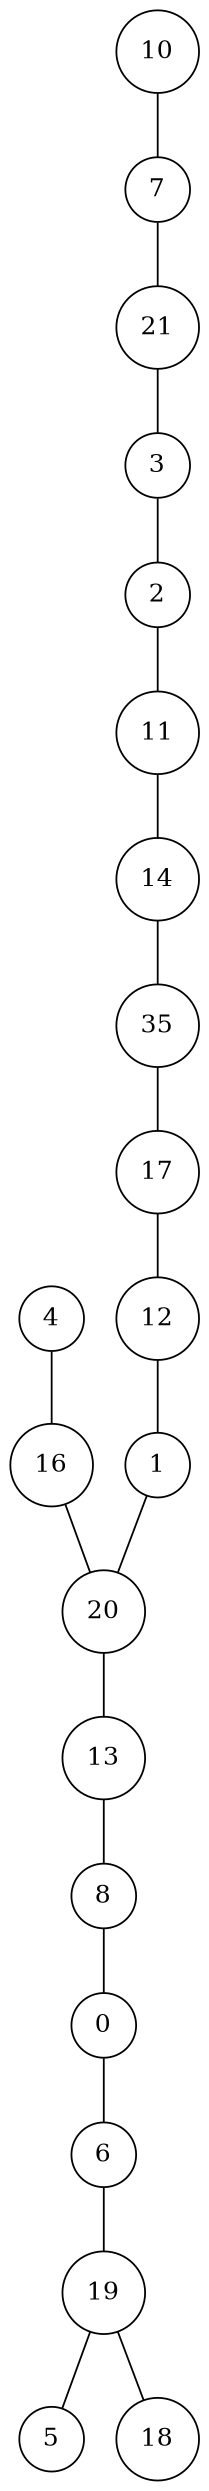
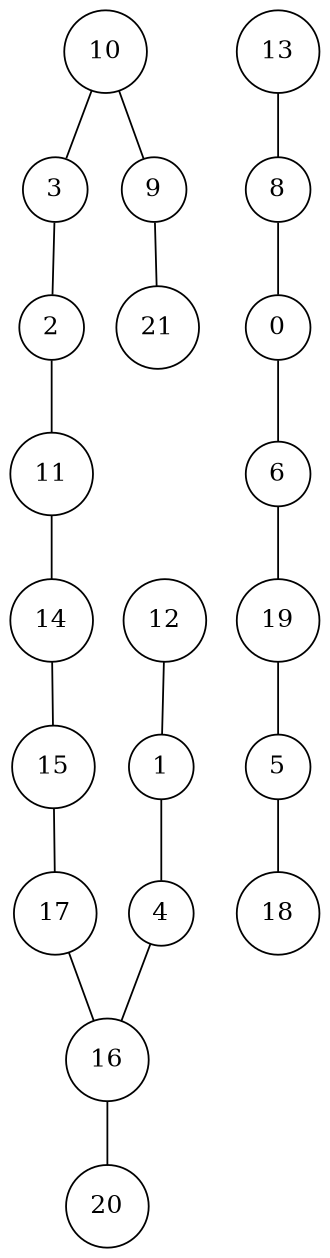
node "7": label "7" -> "9"
edge "21" -- "3": now "10" -- "3"
node "35": label "35" -> "15"
edge "17" -- "12": now "17" -- "16"
edge "1" -- "20": now "1" -- "4"
edge "20" -- "13": removed
edge "19" -- "18": now "5" -- "18"
